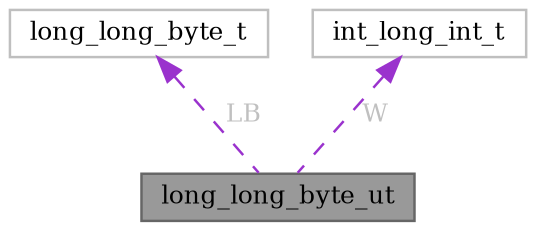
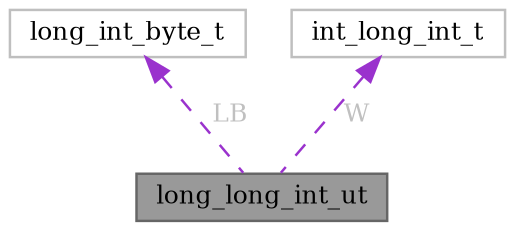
node "long_long_byte_t": label "long_long_byte_t" -> "long_int_byte_t"
node "long_long_byte_ut": label "long_long_byte_ut" -> "long_long_int_ut"
